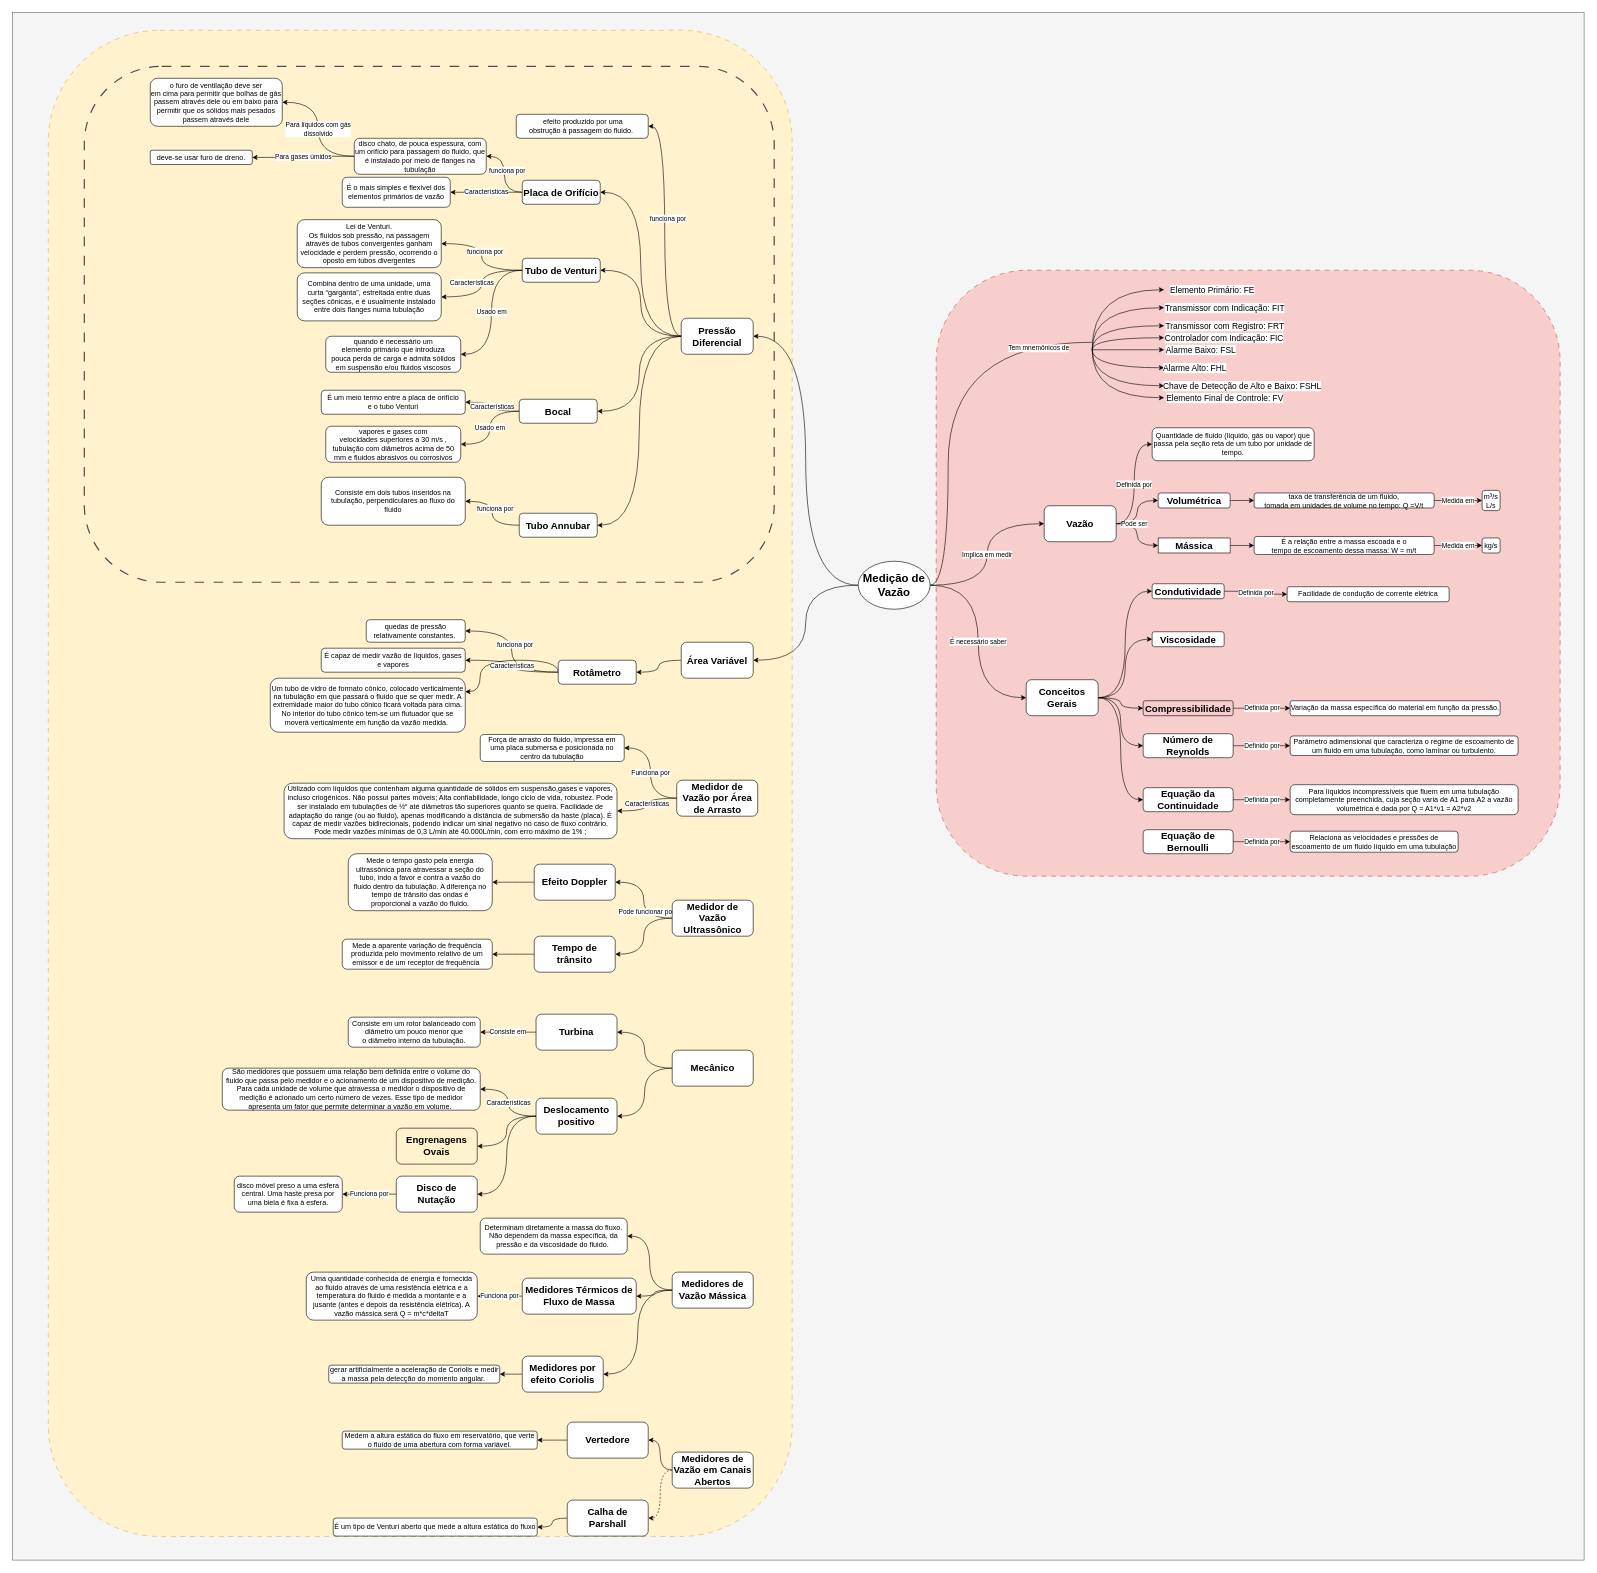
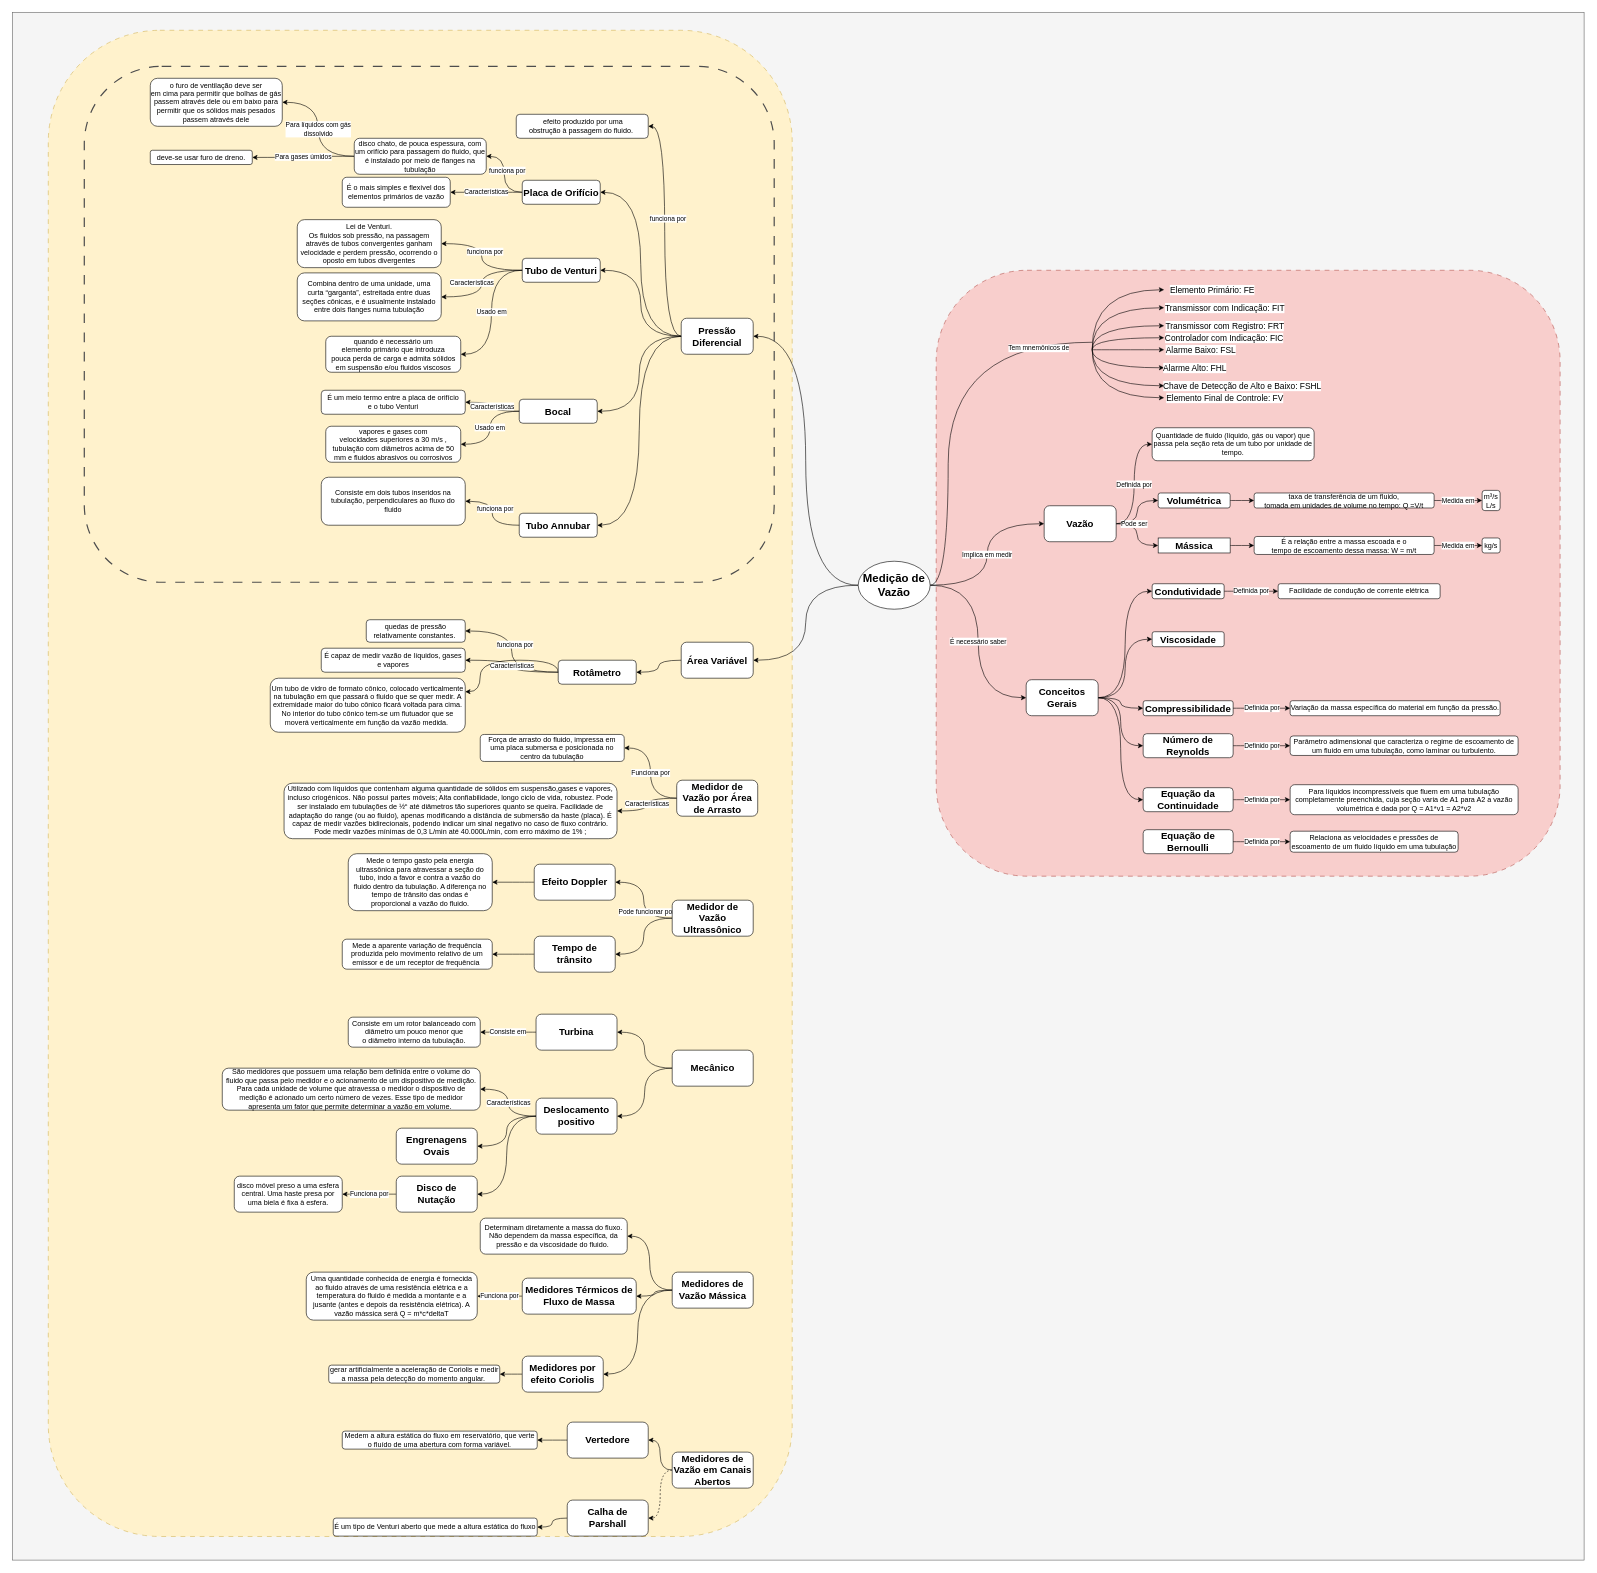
node "Facilidade de condução de corrente elétrica": moved (1368, 594) -> (1359, 591)
node "Compressibilidade": fillcolor #f8cecc -> #ffffff
node "Engrenagens Ovais": fillcolor #fff2cc -> #ffffff
